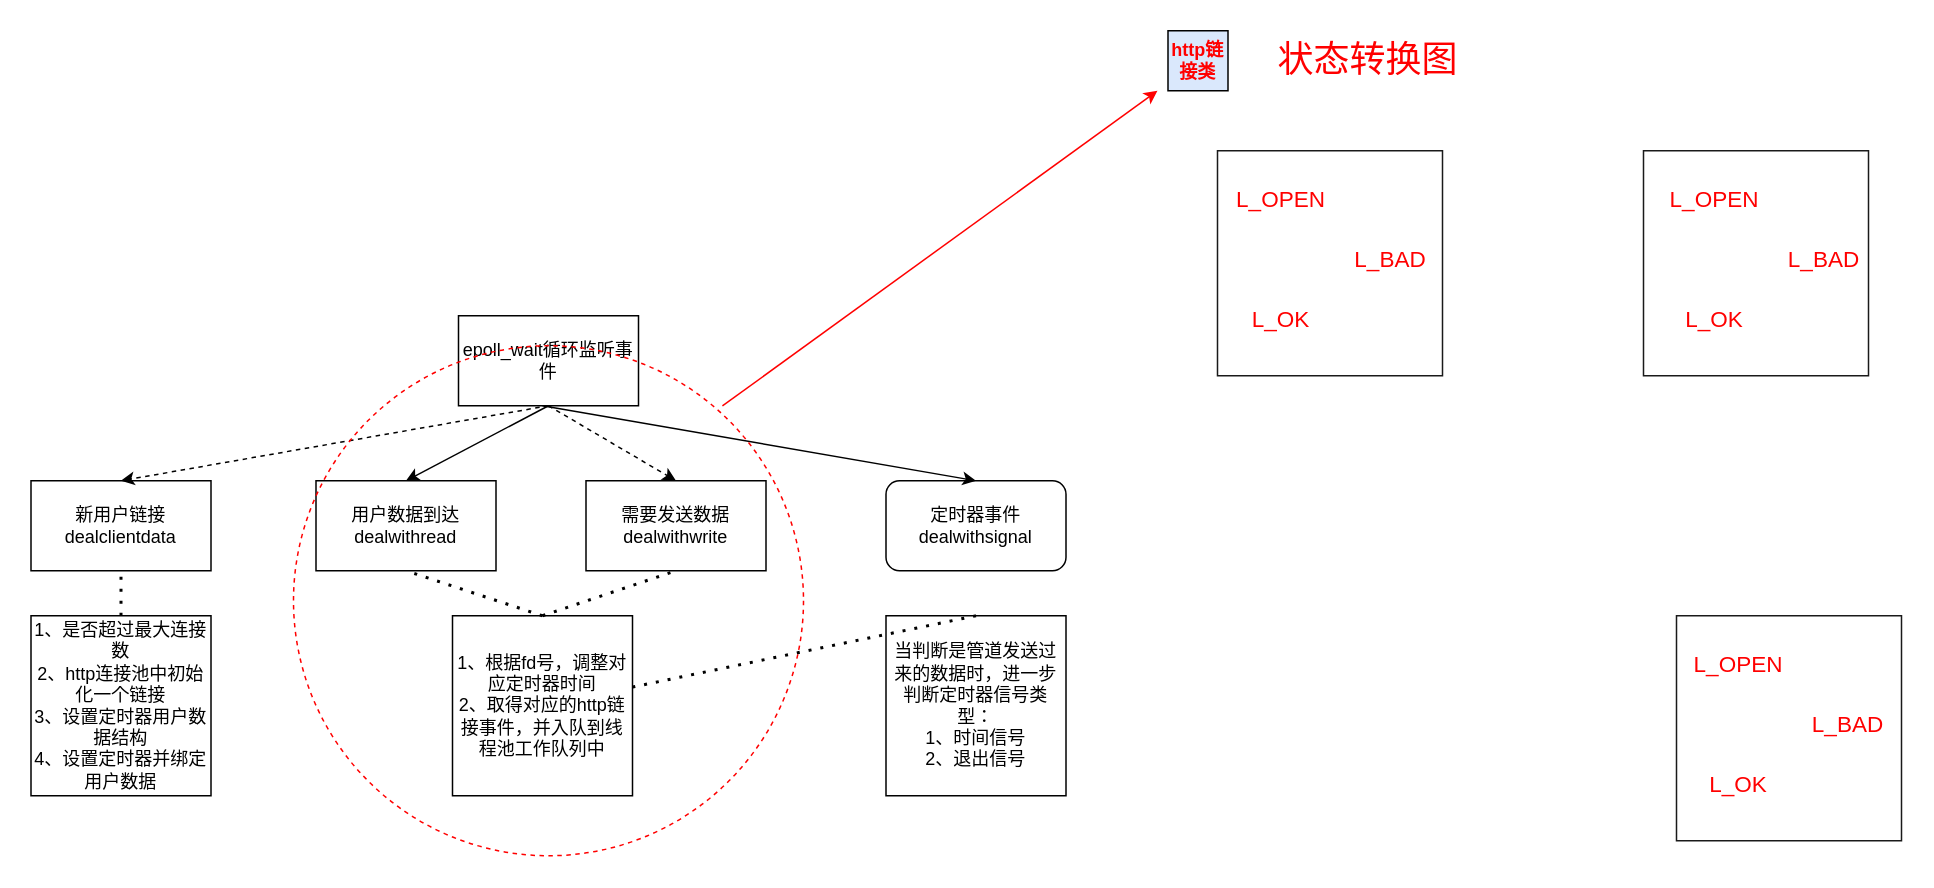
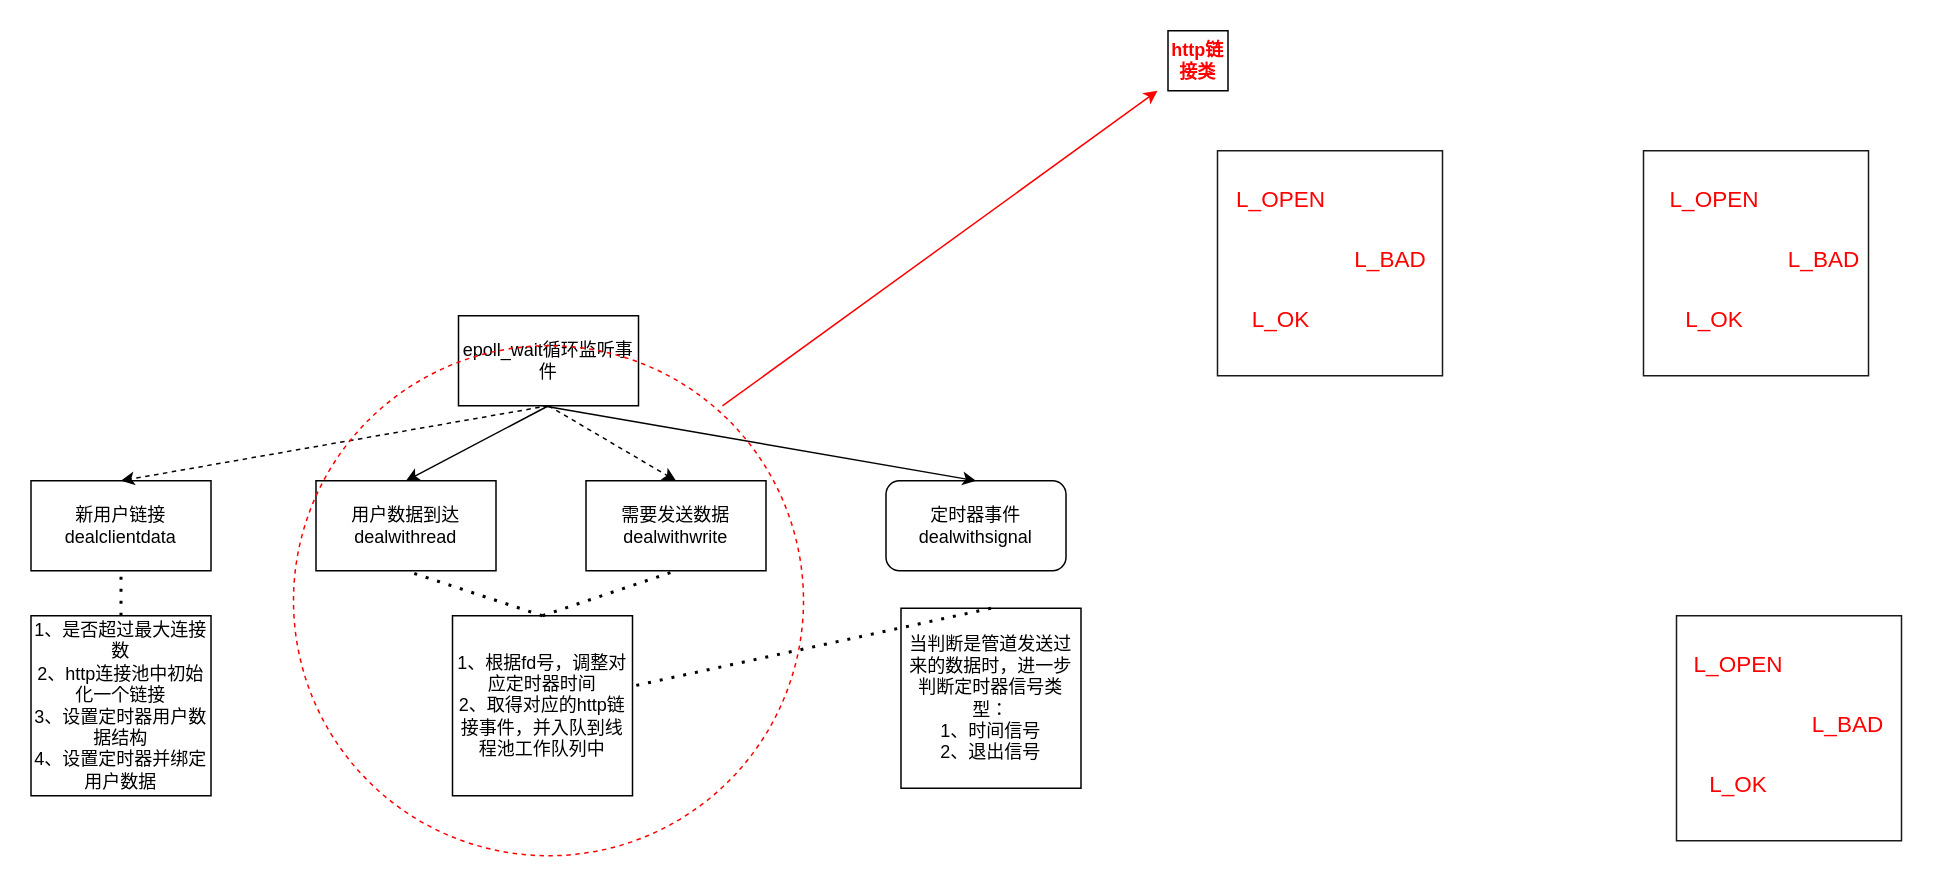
node "http链接类": fillcolor #dae8fc -> #ffffff
node "状态转换图": removed
node "当判断是管道发送过来的数据时，进一步判断定时器信号类型： 1、时间信号 2、退出信号": moved (976, 706) -> (991, 698)
